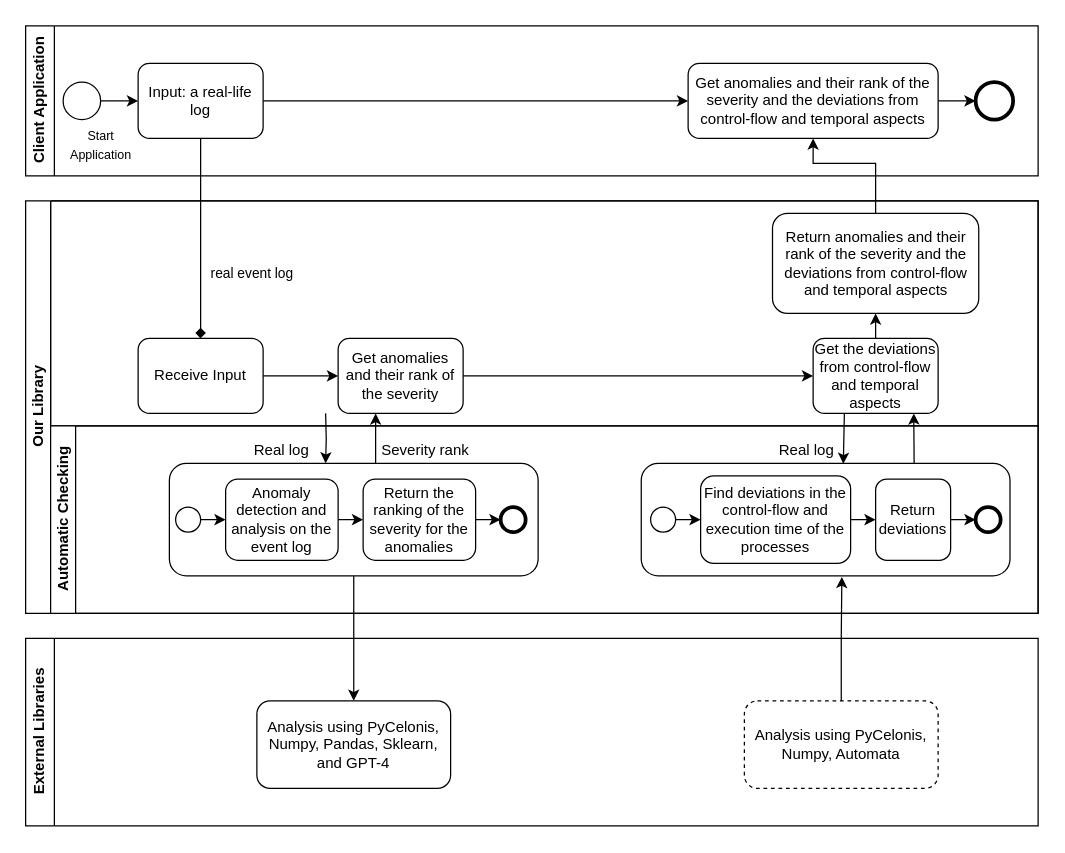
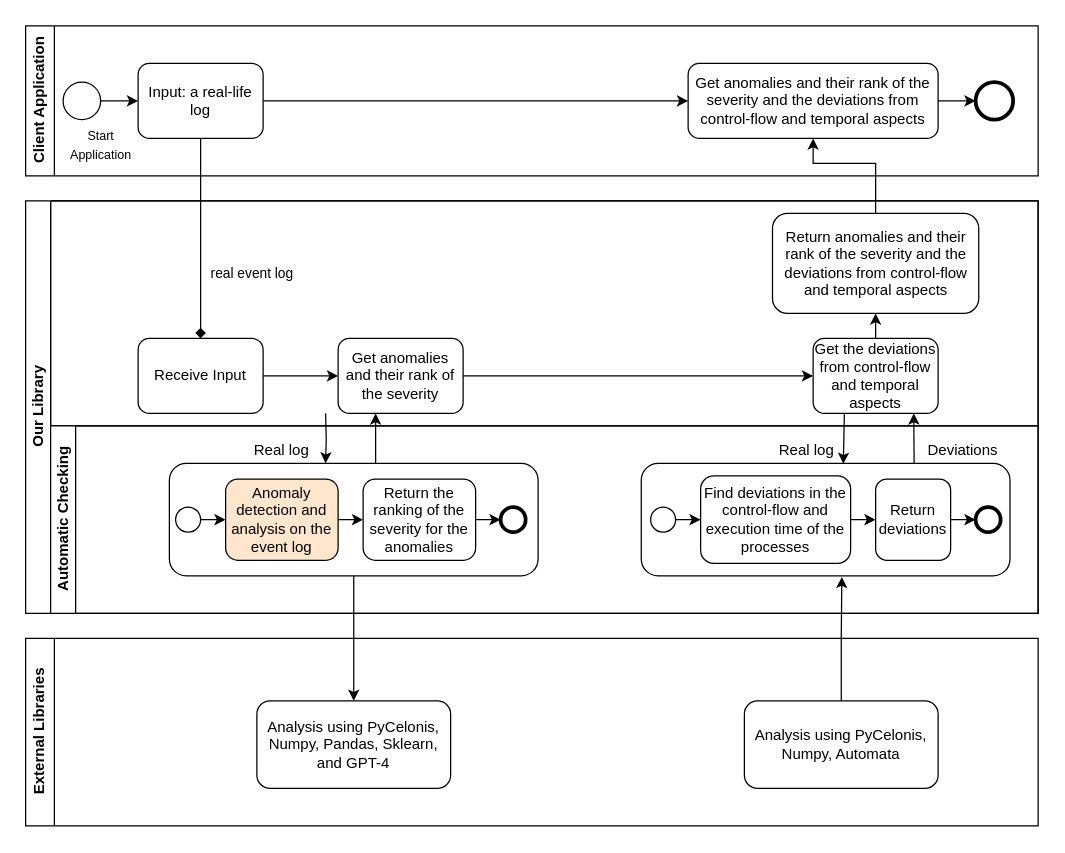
node "Severity rank": removed
node "Deviations": added
node "Anomaly detection and analysis on the event log": fillcolor #ffffff -> #ffe6cc
node "Analysis using PyCelonis, Numpy, Automata": style dashed -> solid
